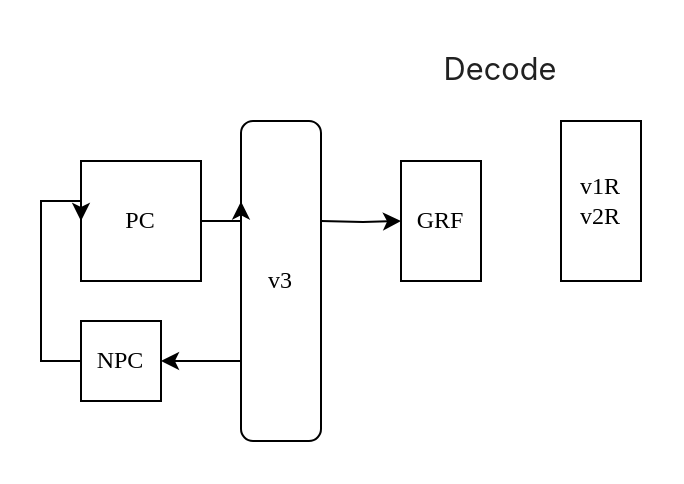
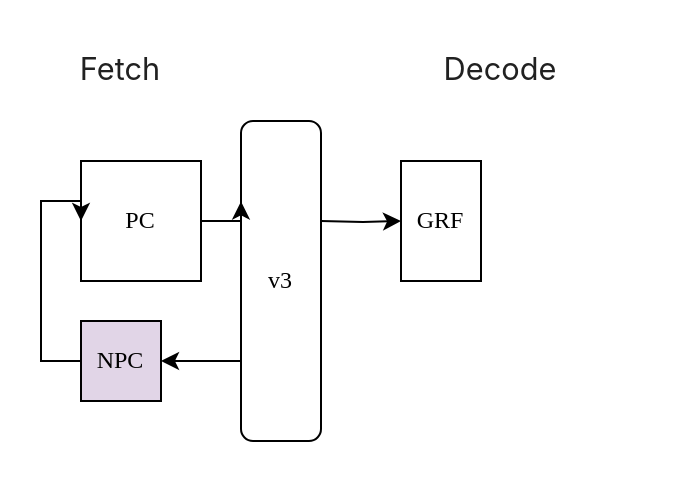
node "Fetch": added
node "v1R v2R": removed
node "NPC": fillcolor #ffffff -> #e1d5e7
